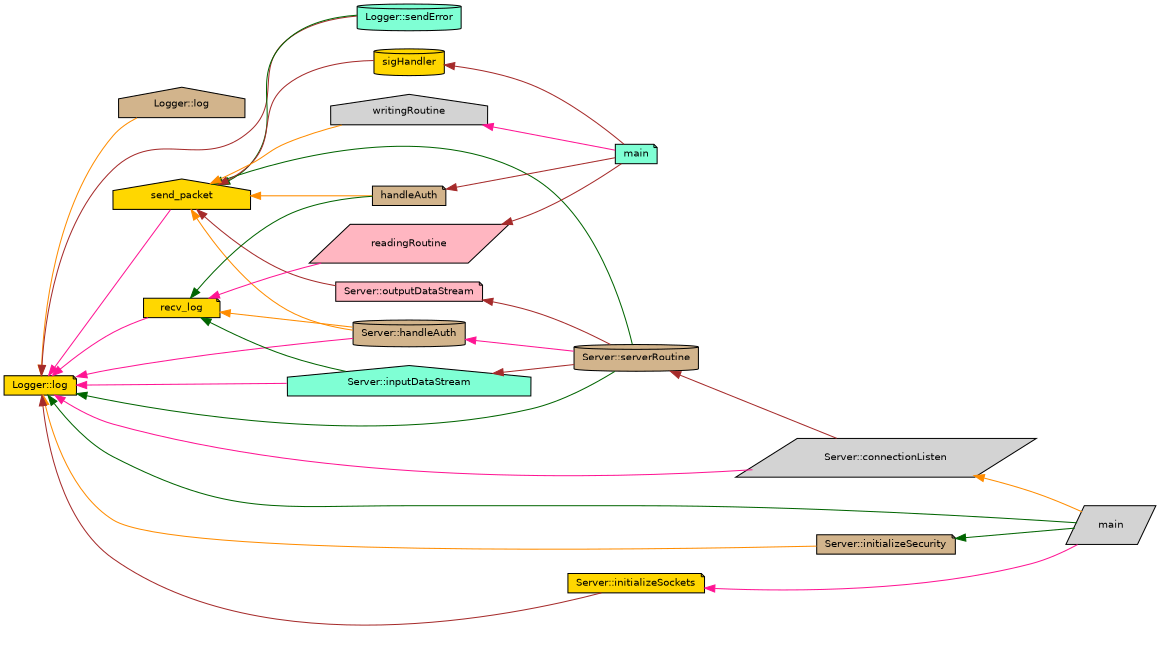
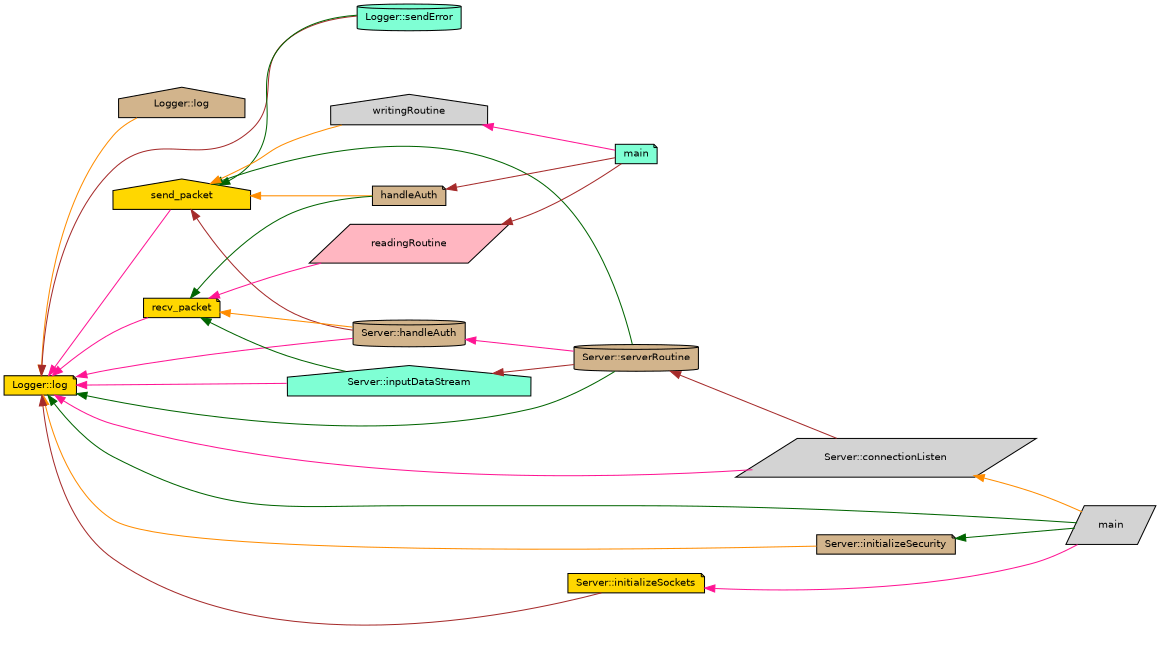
node "sigHandler": removed
node "Server::outputDataStream": removed
edge "Server::handleAuth" -> "send_packet": color darkorange -> brown
node "recv_log": label "recv_log" -> "recv_packet"
